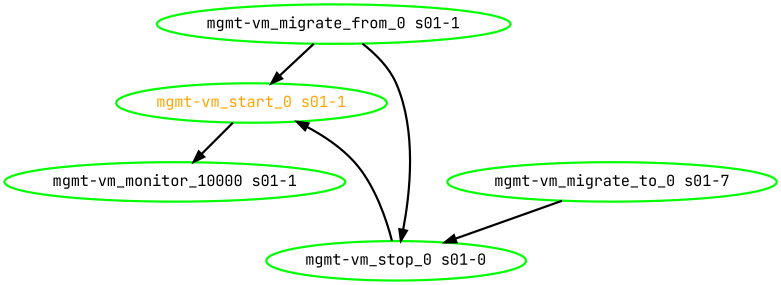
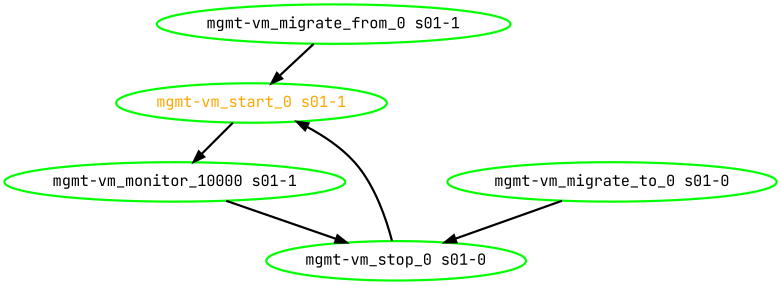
edge "mgmt-vm_migrate_from_0 s01-1" -> "mgmt-vm_stop_0 s01-0": now "mgmt-vm_monitor_10000 s01-1" -> "mgmt-vm_stop_0 s01-0"
node "mgmt-vm_migrate_to_0 s01-7": label "mgmt-vm_migrate_to_0 s01-7" -> "mgmt-vm_migrate_to_0 s01-0"
